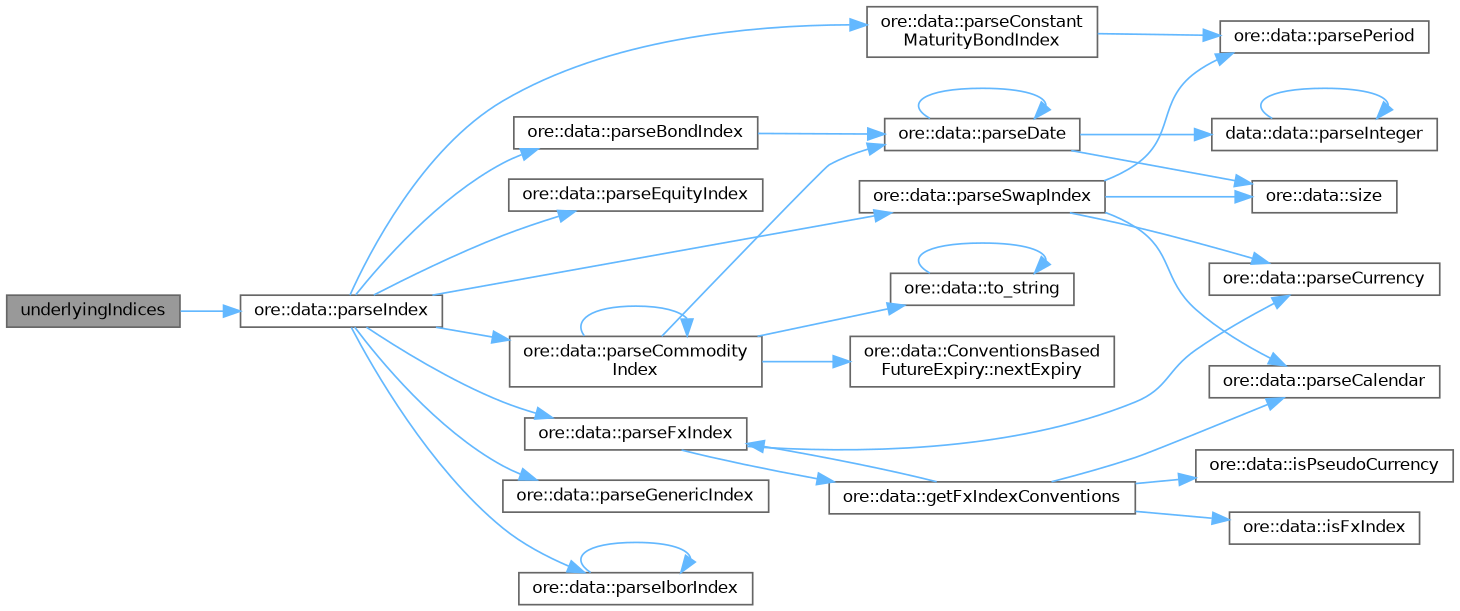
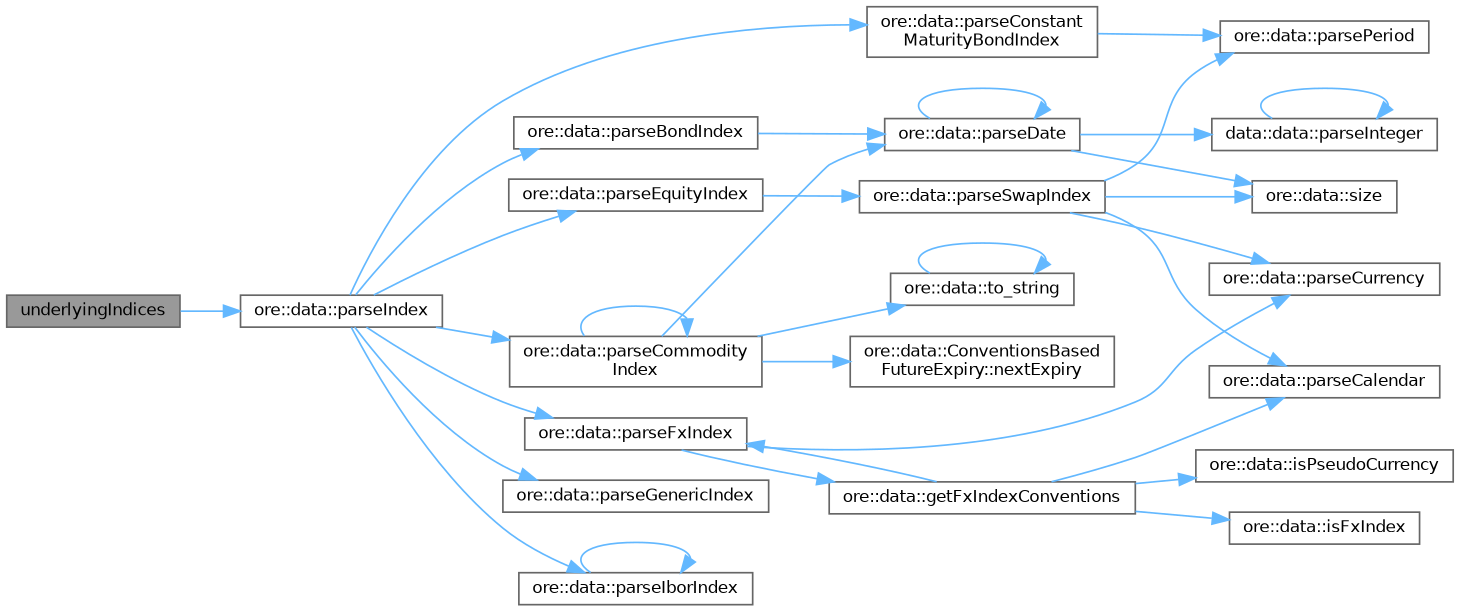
edge "ore::data::parseIndex" -> "ore::data::parseSwapIndex": now "ore::data::parseEquityIndex" -> "ore::data::parseSwapIndex"
